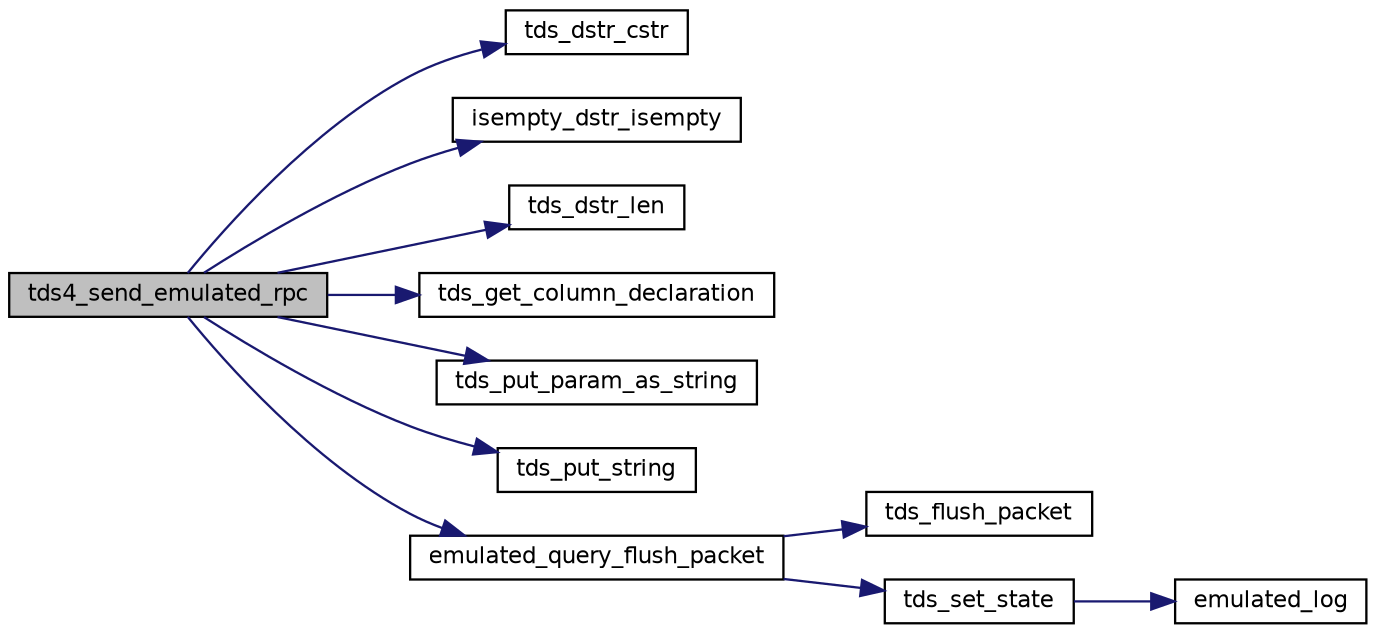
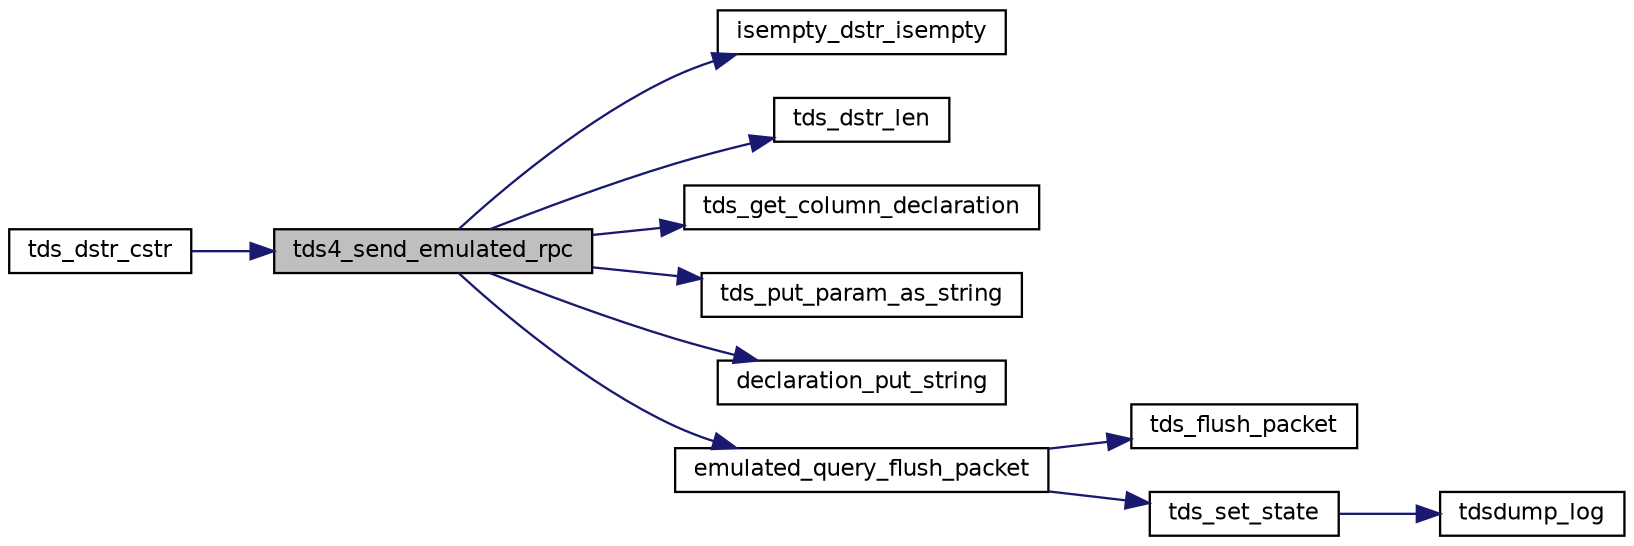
edge "tds4_send_emulated_rpc" -> "tds_dstr_cstr": reversed
node "tds_put_string": label "tds_put_string" -> "declaration_put_string"
node "emulated_log": label "emulated_log" -> "tdsdump_log"
